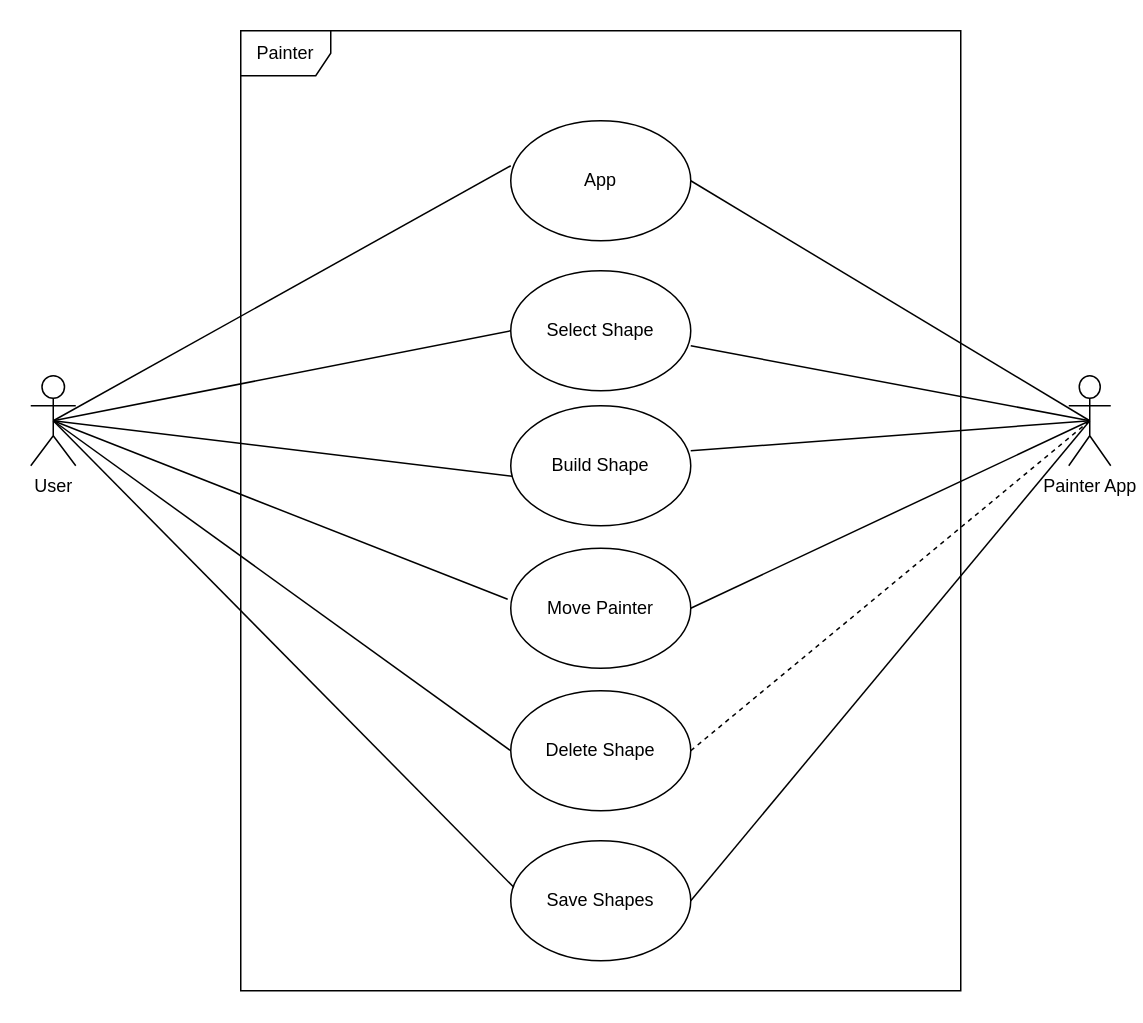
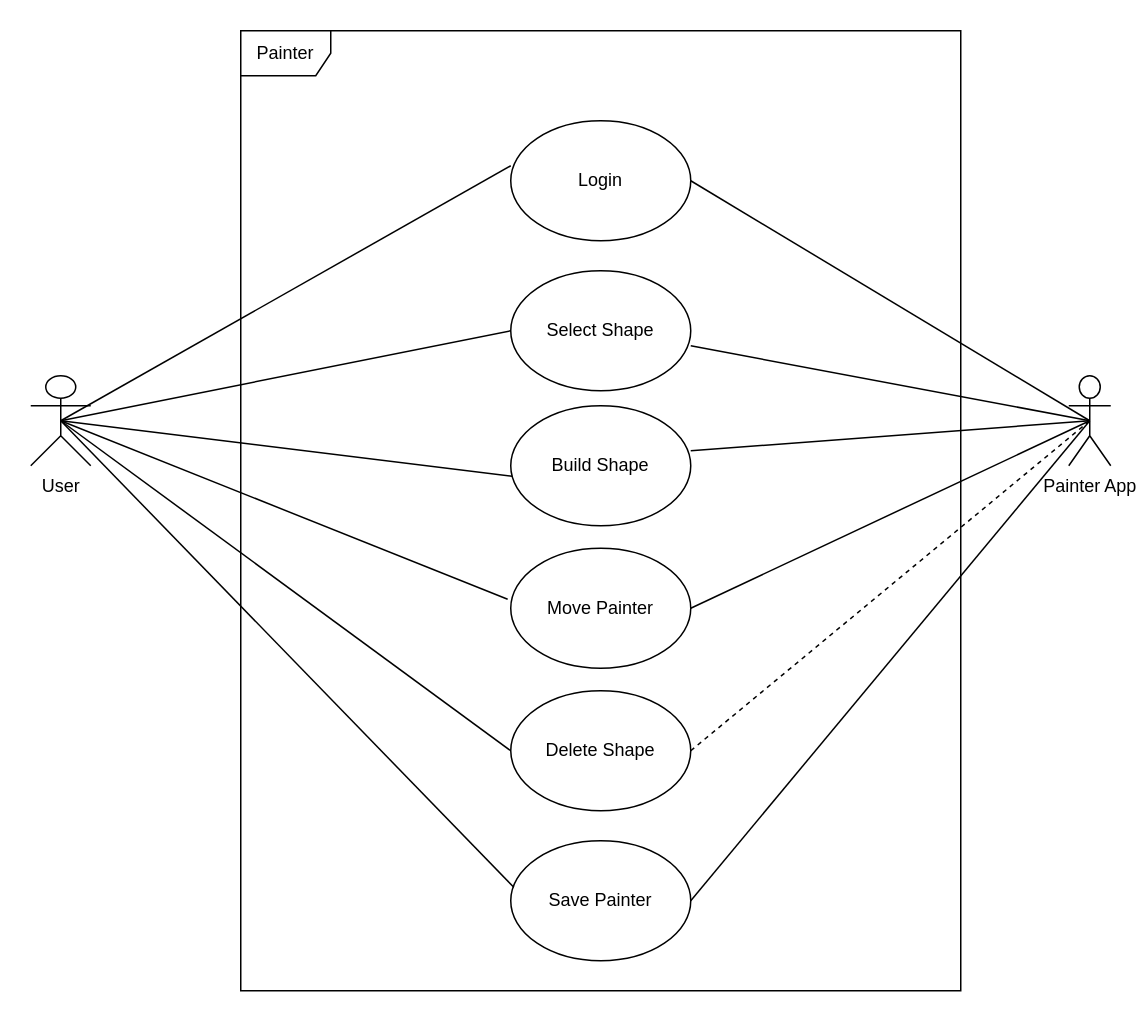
node "App": label "App" -> "Login"
node "User": size 45x90 -> 60x90
node "Save Shapes": label "Save Shapes" -> "Save Painter"
